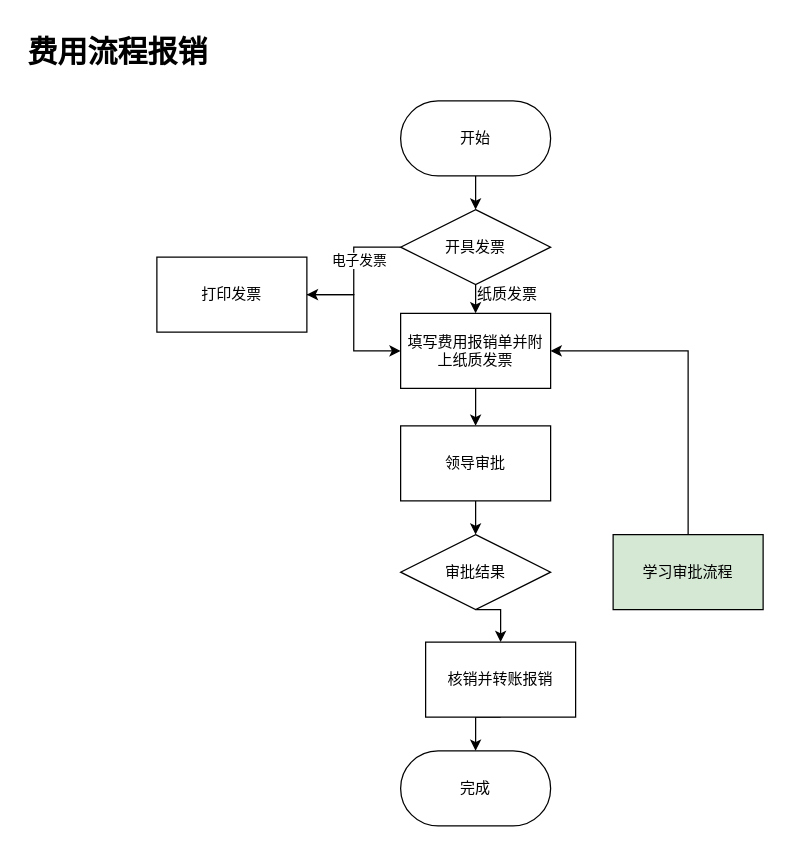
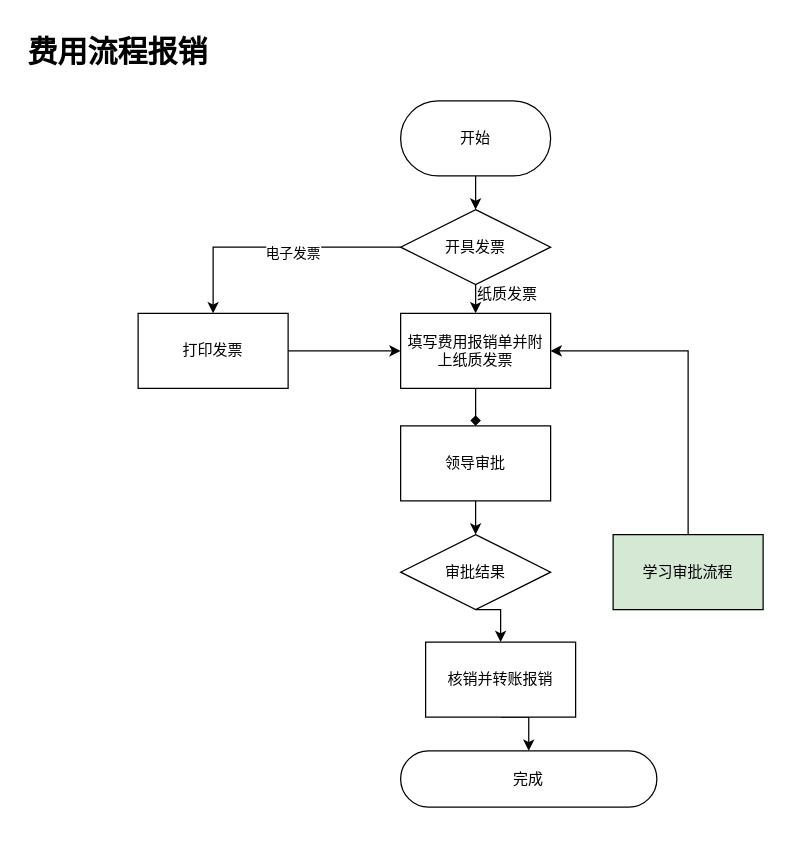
node "打印发票": moved (232, 294) -> (213, 351)
edge "填写费用报销单并附上纸质发票" -> "领导审批": arrowhead classic -> diamond
node "完成": size 150x75 -> 256x56
